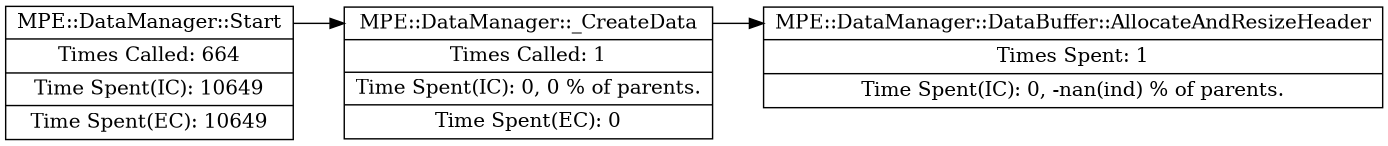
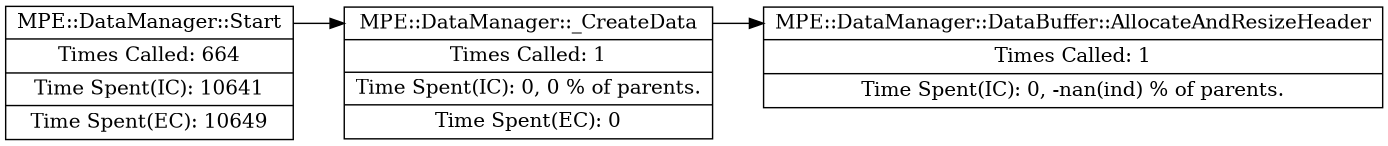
node "MPE::DataManager::DataBuffer::AllocateAndResizeHeader": text "Times Spent: 1" -> "Times Called: 1"
node "MPE::DataManager::Start": text "Time Spent(IC): 10649" -> "Time Spent(IC): 10641"
